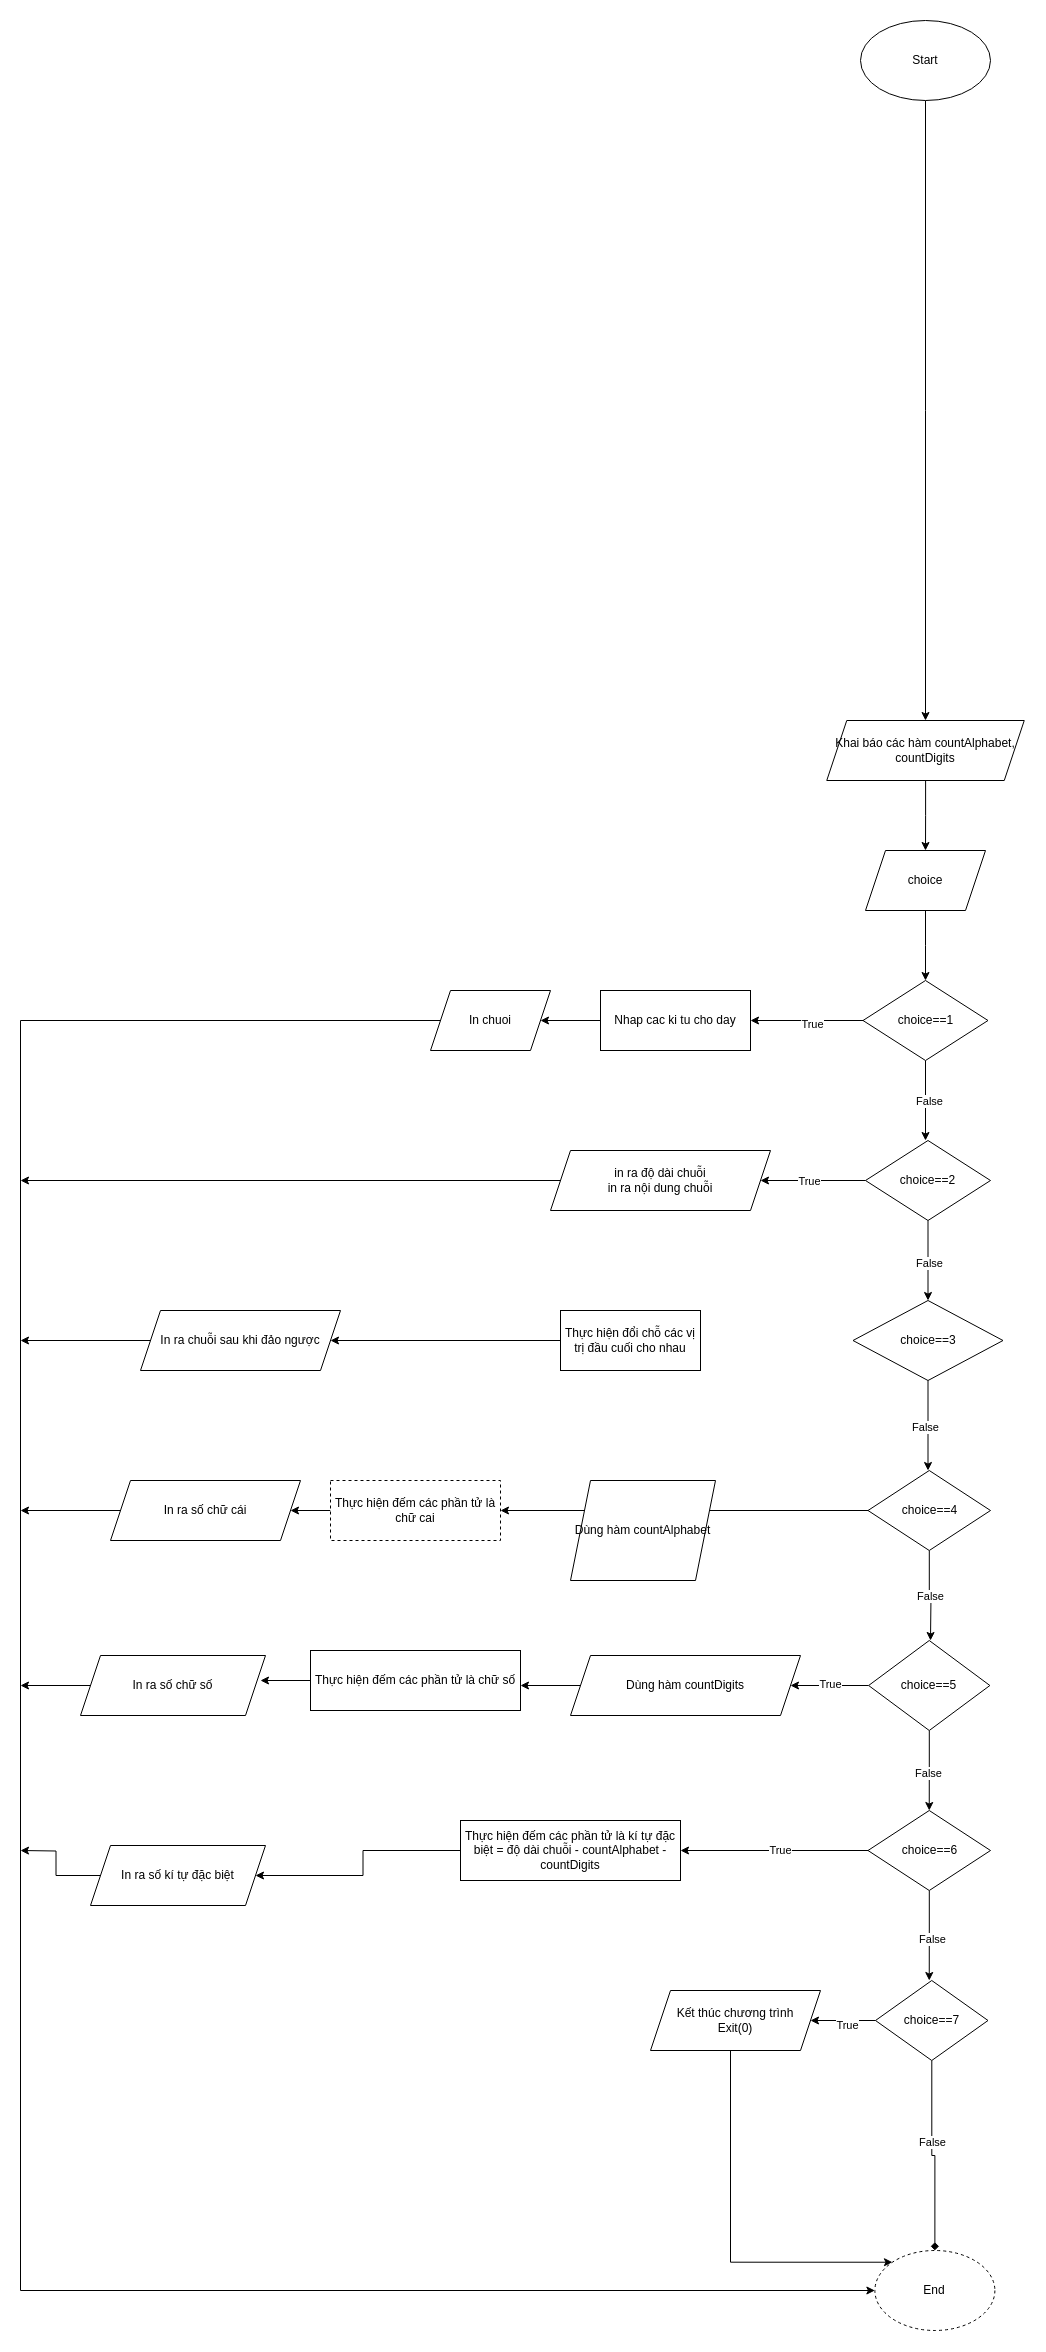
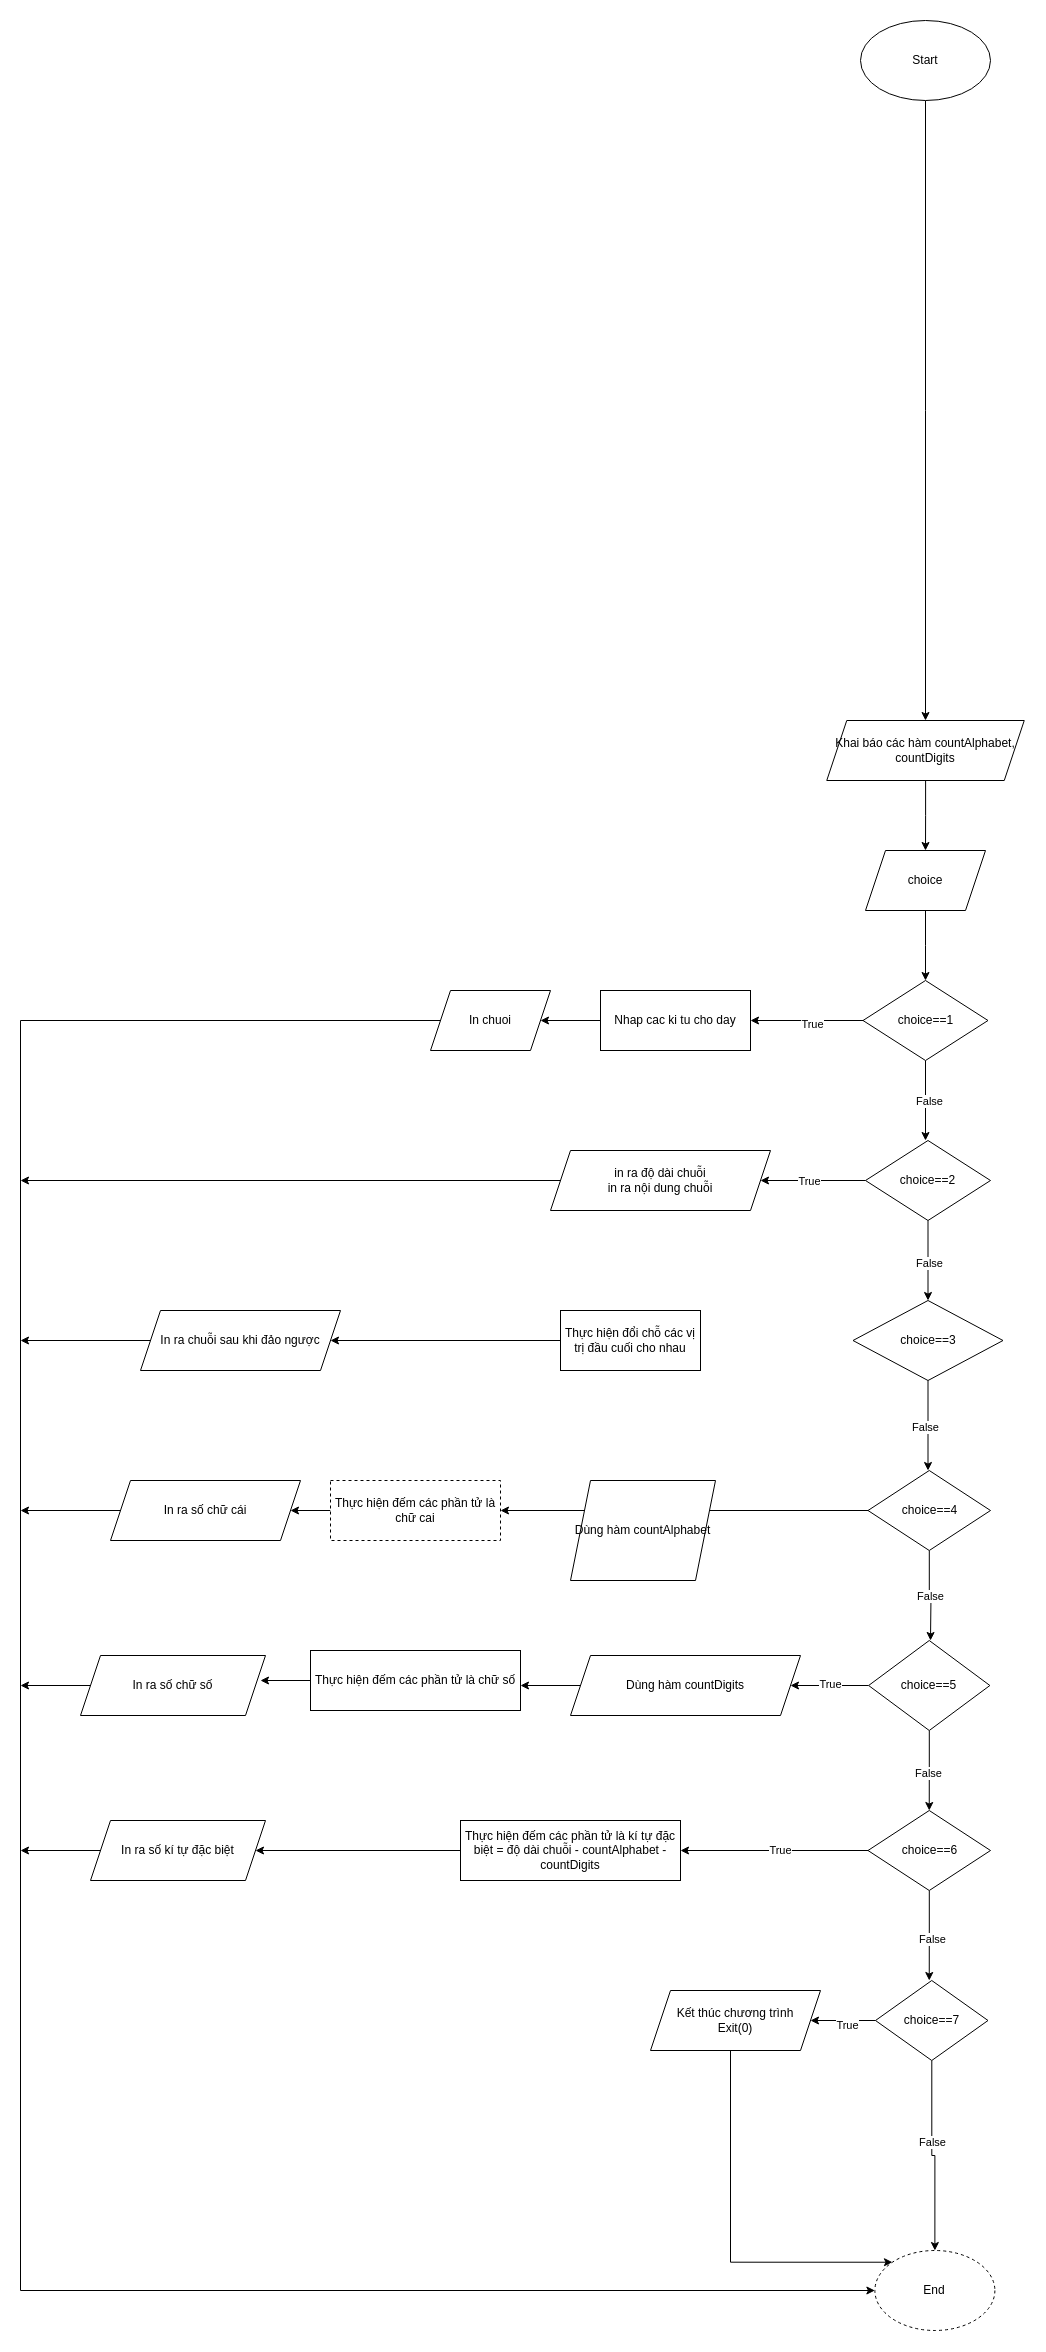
node "In ra số kí tự đặc biệt": moved (178, 1876) -> (178, 1851)
edge "choice==7" -> "End": arrowhead diamond -> classic
